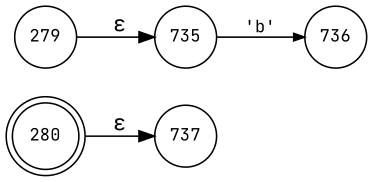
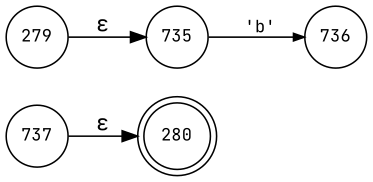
edge "280" -> "737": reversed
